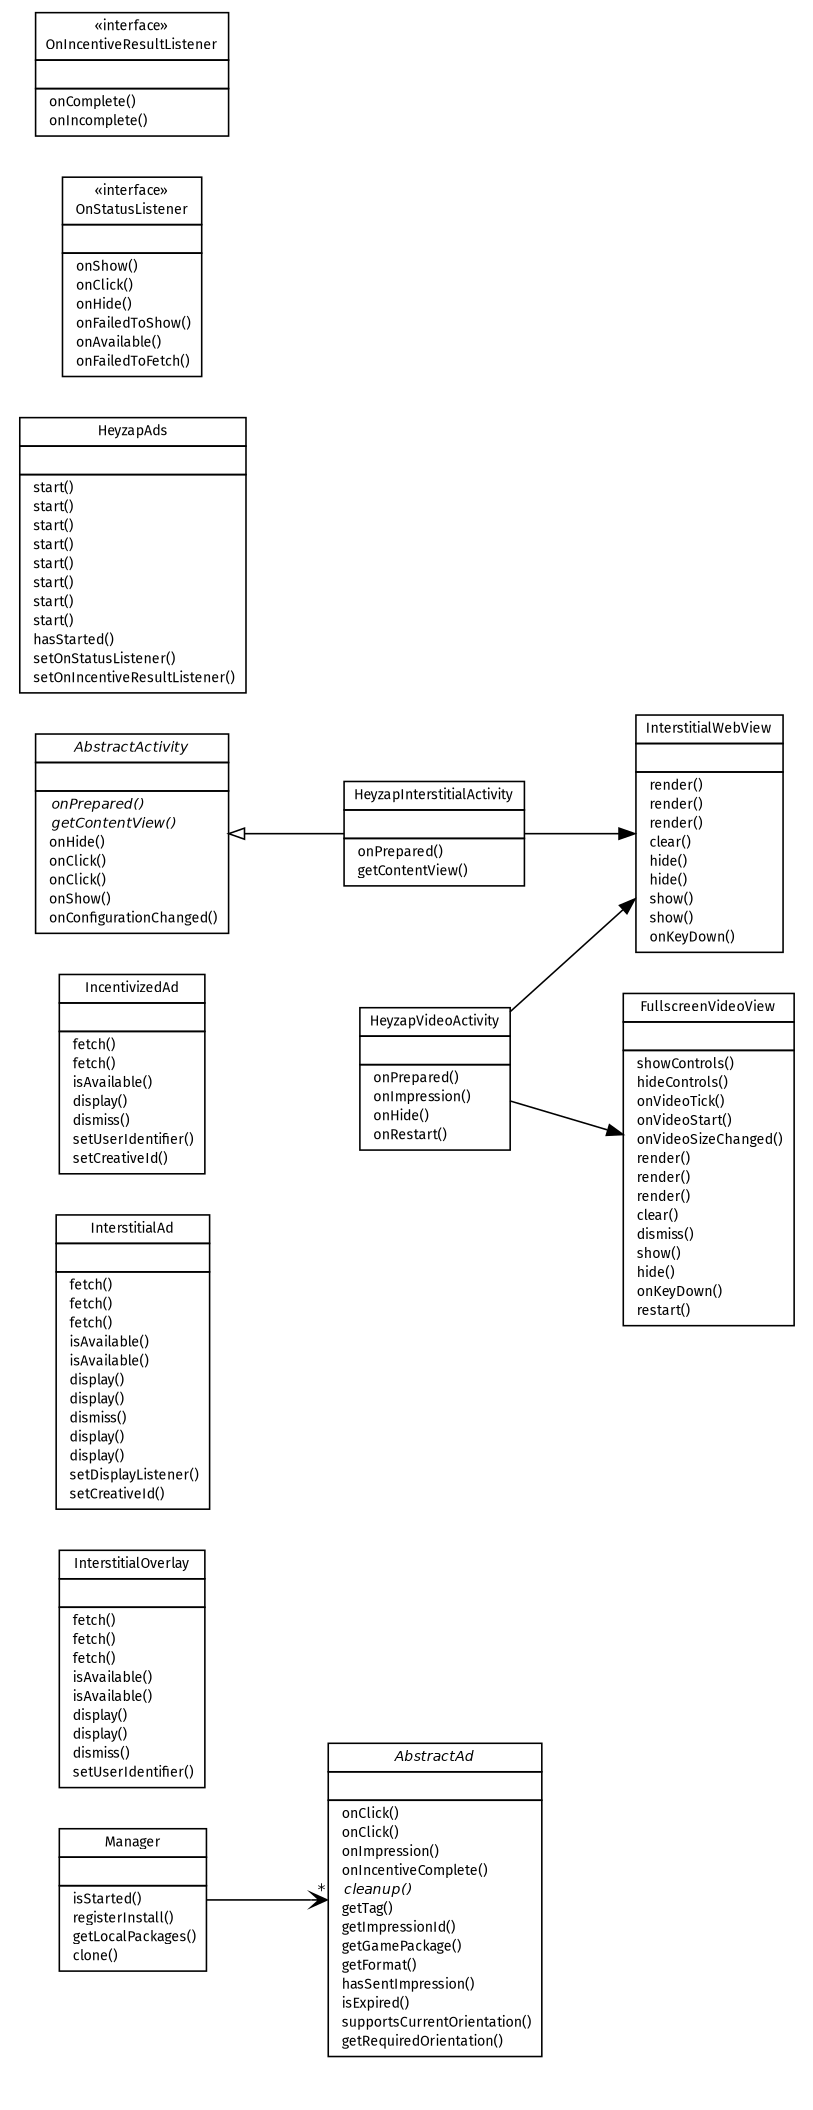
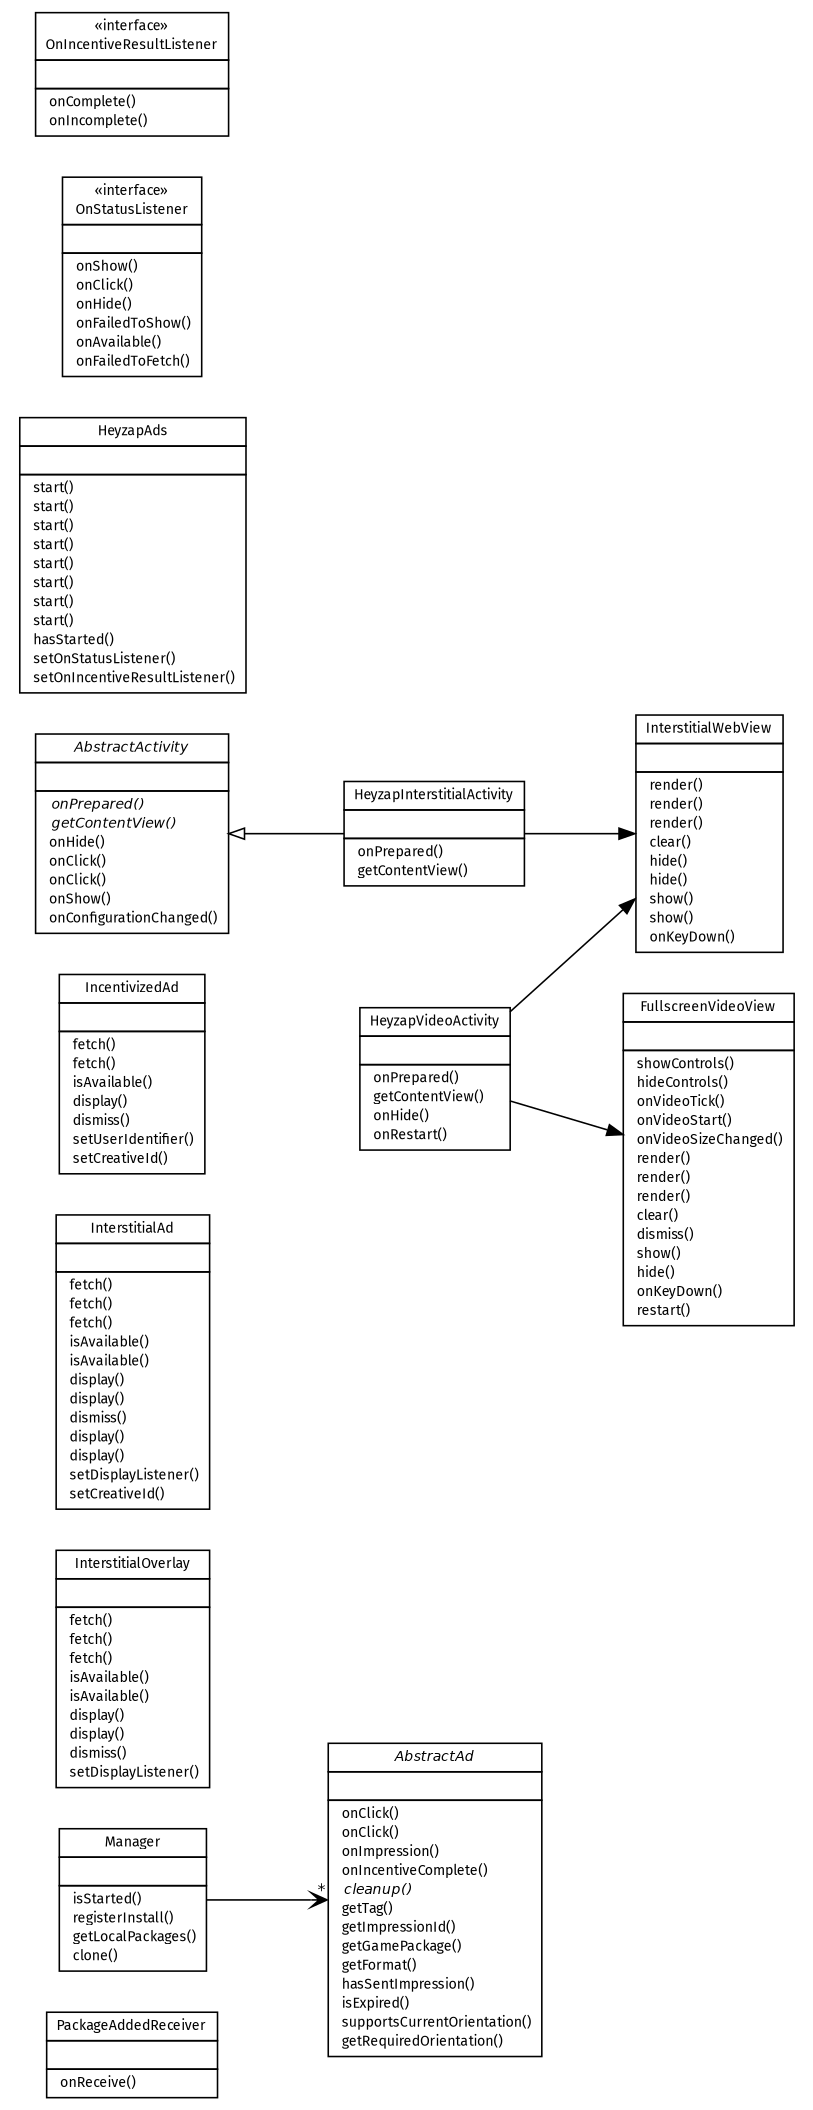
node "HeyzapVideoActivity": text "onImpression()" -> "getContentView()"
node "InterstitialOverlay": text "setUserIdentifier()" -> "setDisplayListener()"
node "PackageAddedReceiver": added
